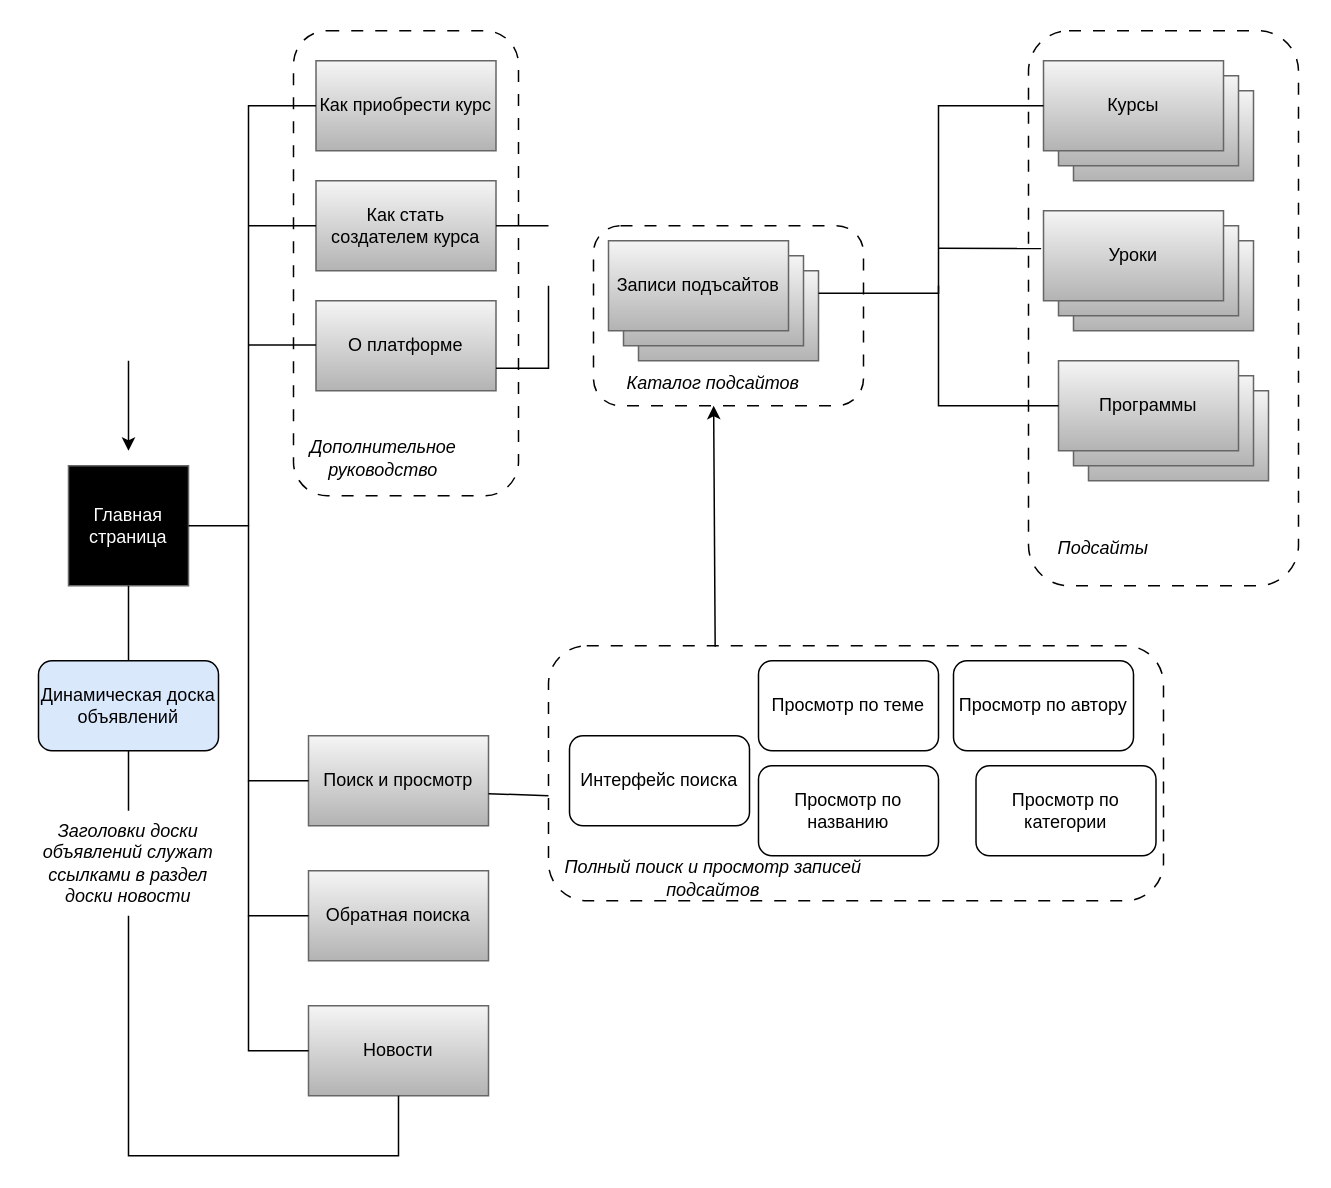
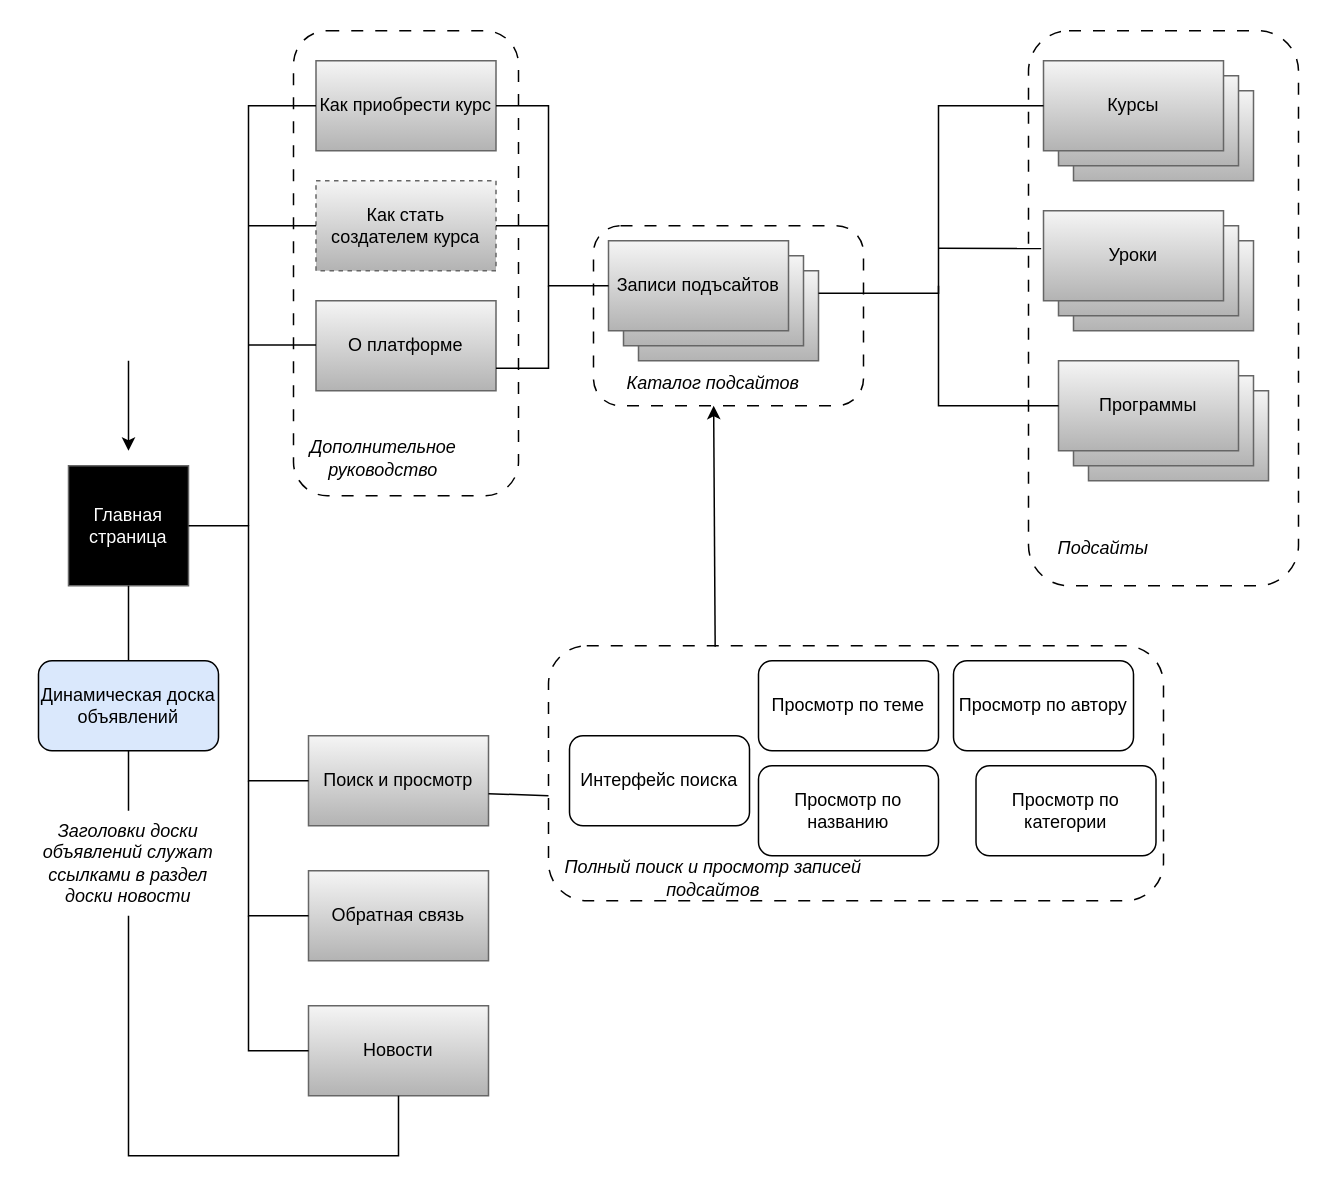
edge "Как приобрести курс" -- "Записи подъсайтов": added
node "Как стать создателем курса": style solid -> dashed
node "Обратная поиска": label "Обратная поиска" -> "Обратная связь"
